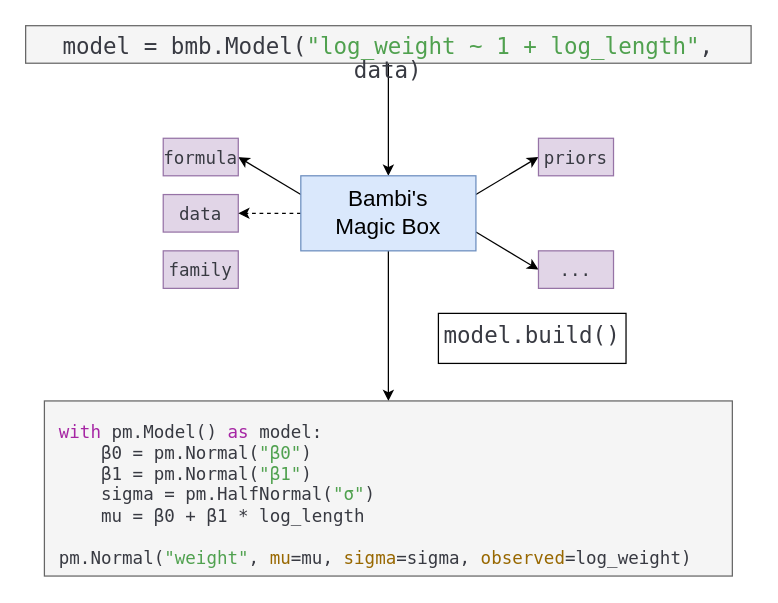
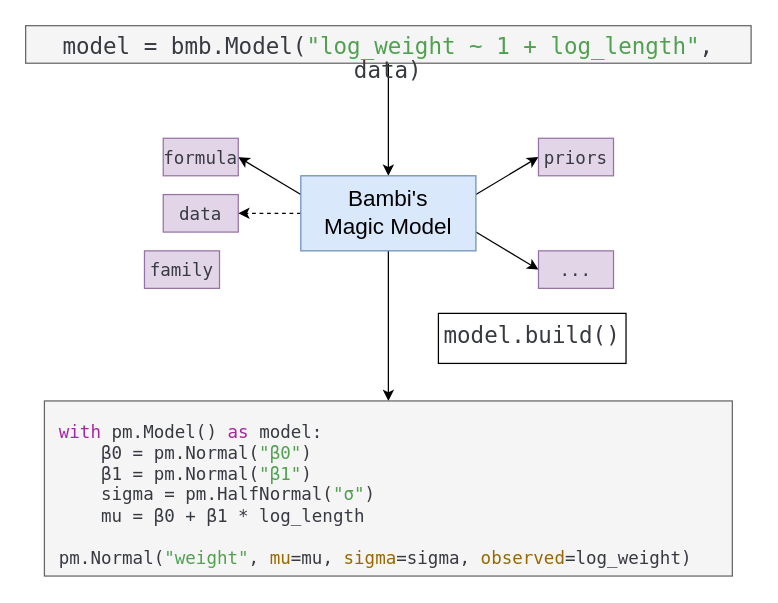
node "Bambi's Magic Box": label "Bambi's Magic Box" -> "Bambi's Magic Model"
node "family": moved (201, 269) -> (182, 269)
